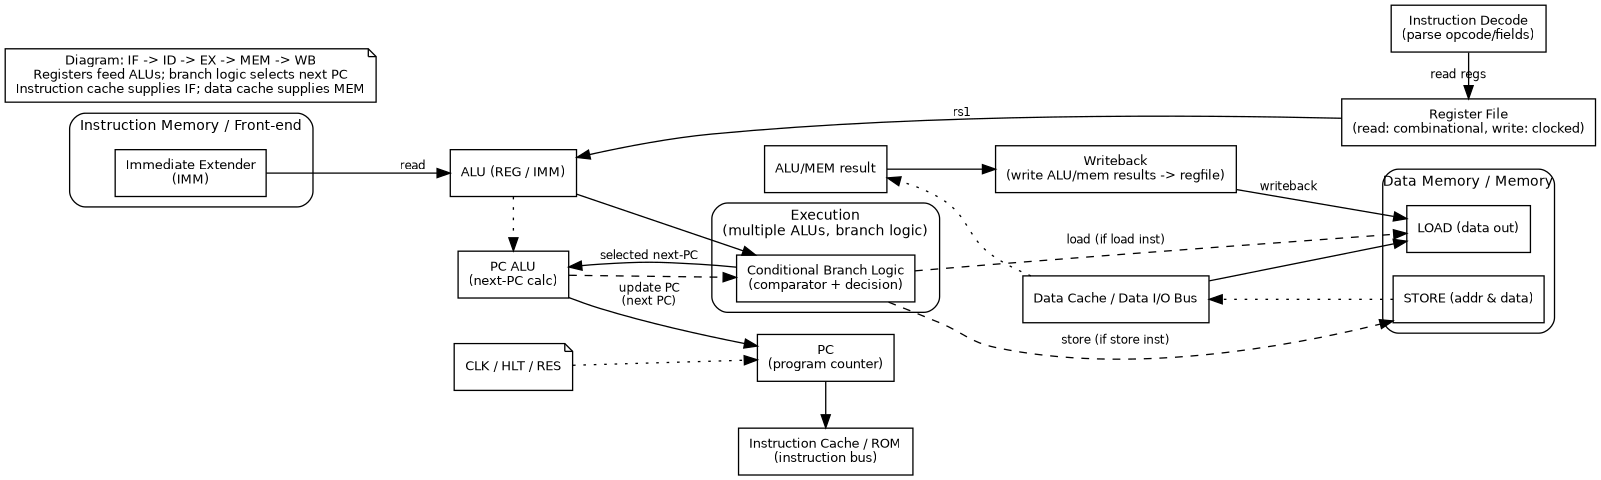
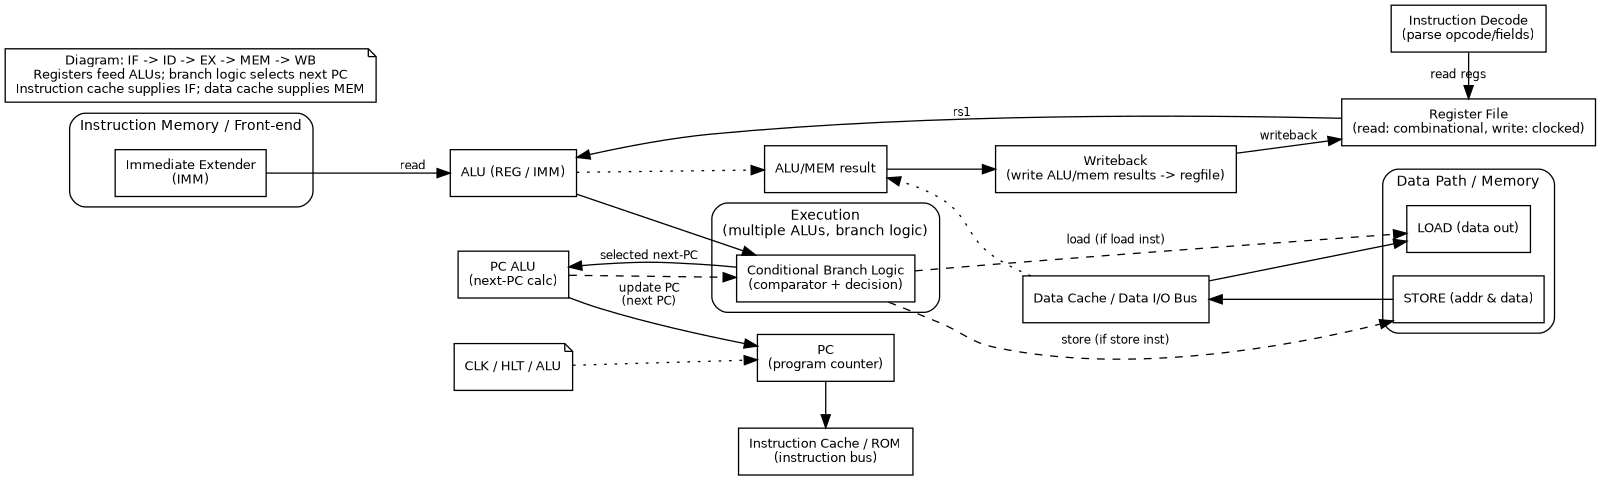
cluster "Data Memory / Memory": label "Data Memory / Memory" -> "Data Path / Memory"
edge "Writeback (write ALU/mem results -> regfile)" -> "LOAD (data out)": now "Writeback (write ALU/mem results -> regfile)" -> "Register File (read: combinational, write: clocked)"
edge "ALU (REG / IMM)" -> "PC ALU (next-PC calc)": now "ALU (REG / IMM)" -> "ALU/MEM result"
edge "STORE (addr & data)" -> "Data Cache / Data I/O Bus": style dotted -> solid
node "CLK / HLT / RES": label "CLK / HLT / RES" -> "CLK / HLT / ALU"
